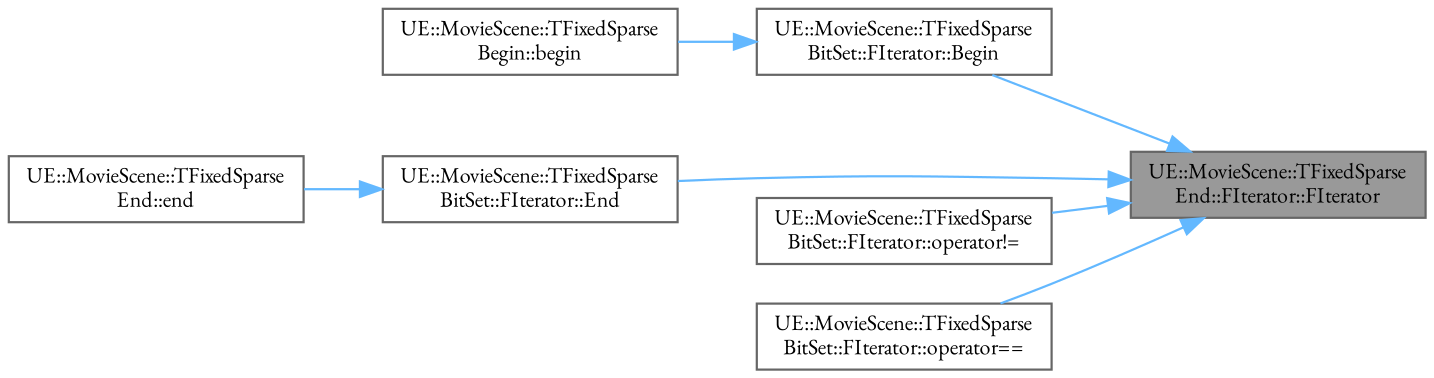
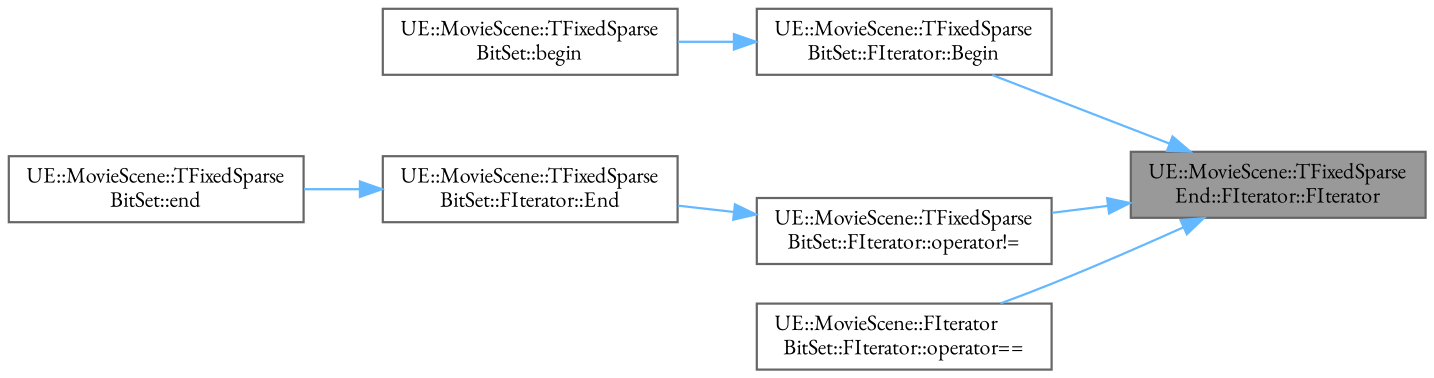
node "UE::MovieScene::TFixedSparse Begin::begin": label "UE::MovieScene::TFixedSparse Begin::begin" -> "UE::MovieScene::TFixedSparse BitSet::begin"
edge "UE::MovieScene::TFixedSparse BitSet::FIterator::End" -> "UE::MovieScene::TFixedSparse End::FIterator::FIterator": now "UE::MovieScene::TFixedSparse BitSet::FIterator::End" -> "UE::MovieScene::TFixedSparse BitSet::FIterator::operator!="
node "UE::MovieScene::TFixedSparse End::end": label "UE::MovieScene::TFixedSparse End::end" -> "UE::MovieScene::TFixedSparse BitSet::end"
node "UE::MovieScene::TFixedSparse BitSet::FIterator::operator==": label "UE::MovieScene::TFixedSparse BitSet::FIterator::operator==" -> "UE::MovieScene::FIterator BitSet::FIterator::operator=="
